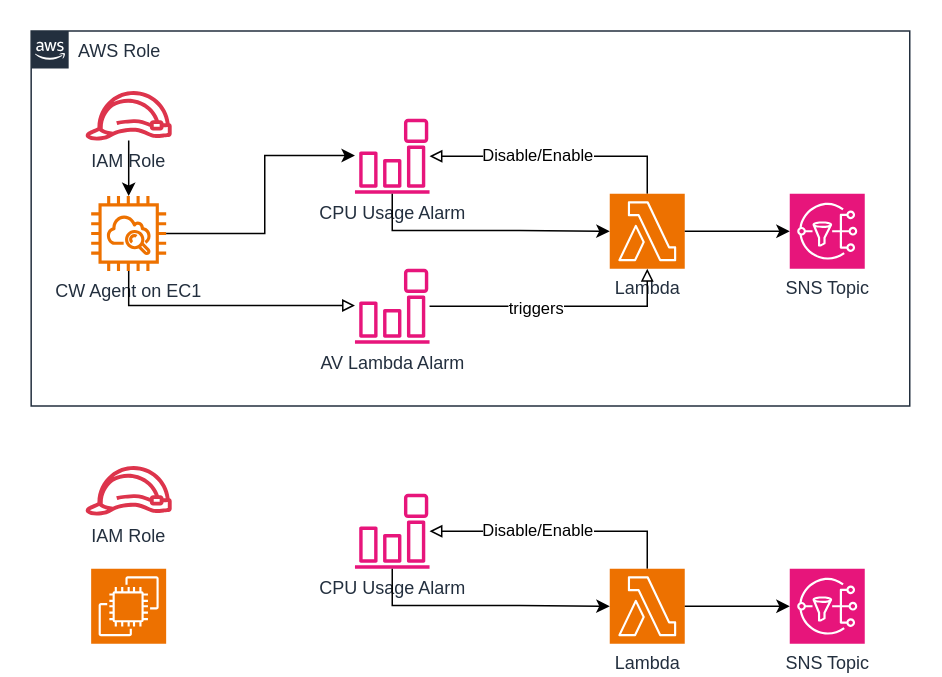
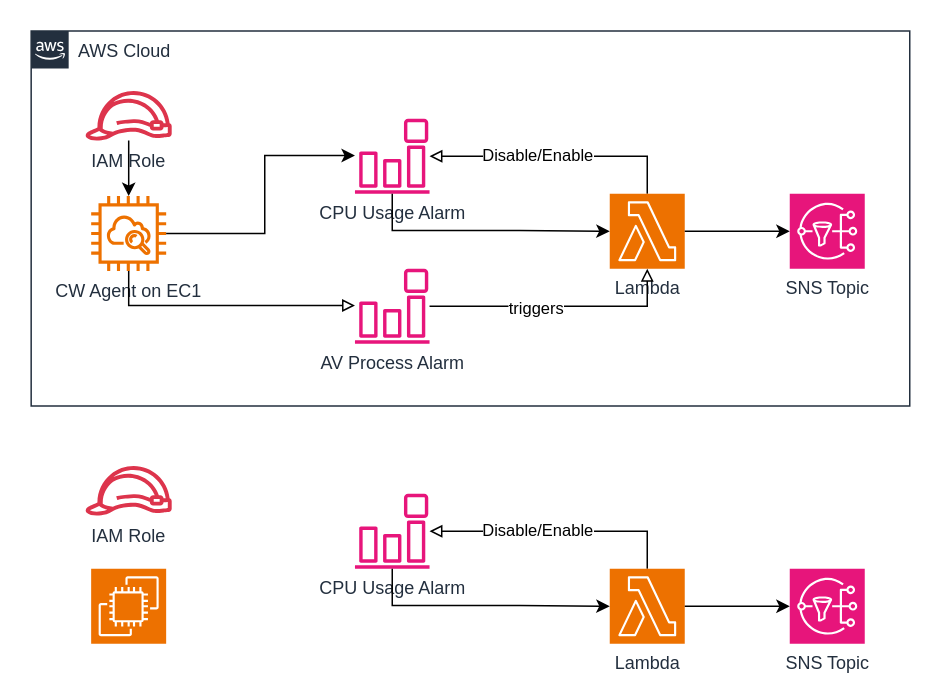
node "AWS Role": label "AWS Role" -> "AWS Cloud"
node "AV Lambda Alarm": label "AV Lambda Alarm" -> "AV Process Alarm"
